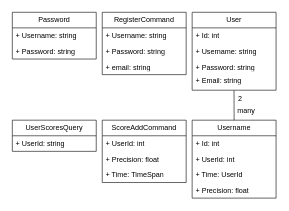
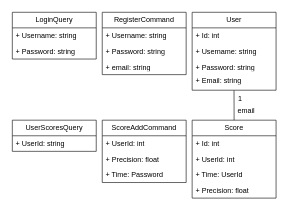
node "Password": label "Password" -> "LoginQuery"
node "2": label "2" -> "1"
node "many": label "many" -> "email"
node "Username": label "Username" -> "Score"
node "+ Time: TimeSpan": label "+ Time: TimeSpan" -> "+ Time: Password"
